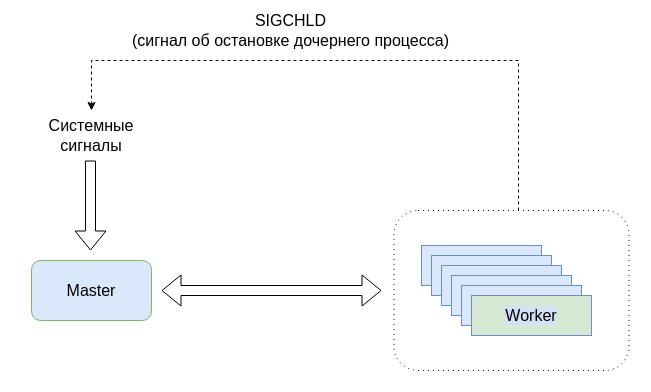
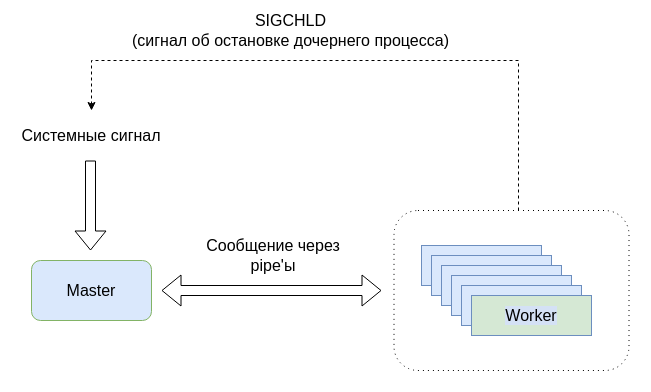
node "Системные сигналы": label "Системные сигналы" -> "Системные сигнал"
node "Сообщение через pipe'ы": added
